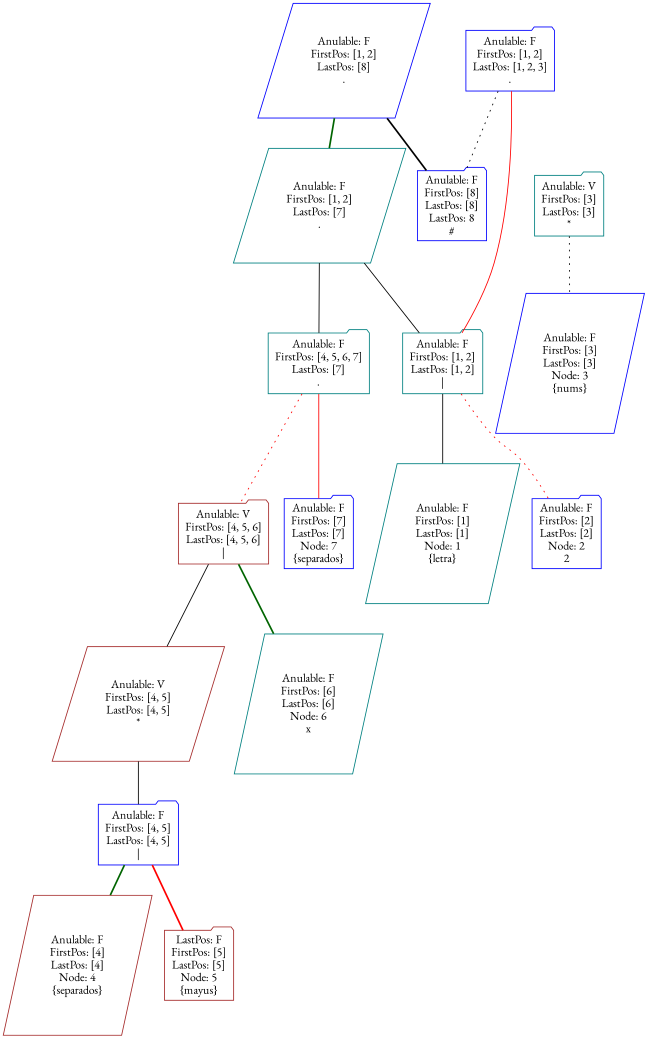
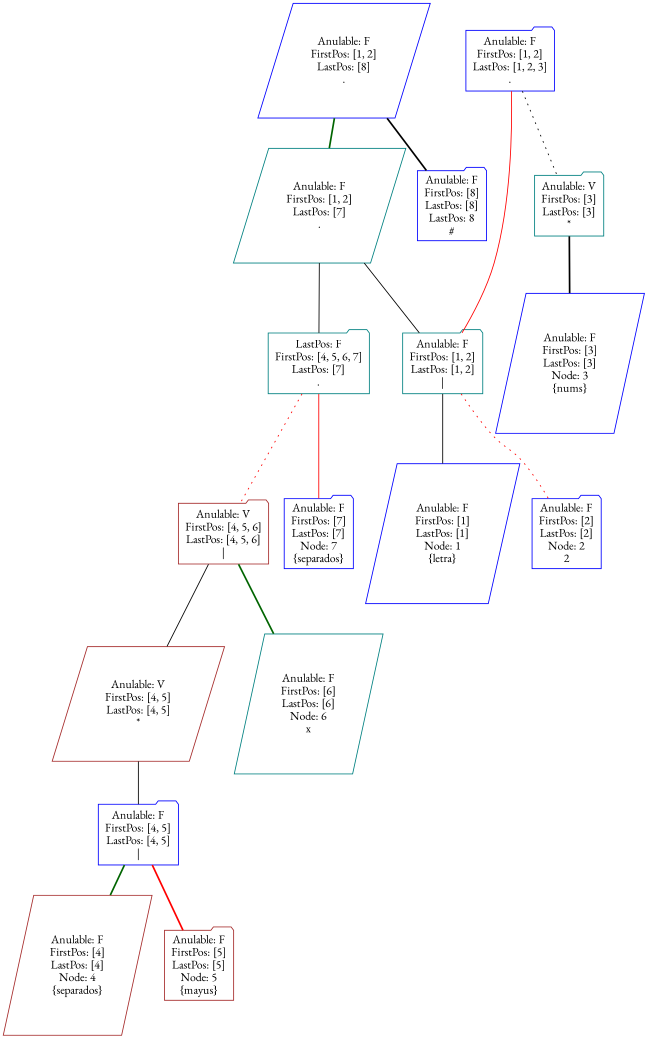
edge "Anulable: F FirstPos: [1, 2] LastPos: [1, 2, 3] ." -- "Anulable: F FirstPos: [8] LastPos: [8] LastPos: 8 #": now "Anulable: F FirstPos: [1, 2] LastPos: [1, 2, 3] ." -- "Anulable: V FirstPos: [3] LastPos: [3] *"
edge "Anulable: V FirstPos: [3] LastPos: [3] *" -- "Anulable: F FirstPos: [3] LastPos: [3] Node: 3 {nums}": style dotted -> bold
node "Anulable: F FirstPos: [4, 5, 6, 7] LastPos: [7] .": label "Anulable: F FirstPos: [4, 5, 6, 7] LastPos: [7] ." -> "LastPos: F FirstPos: [4, 5, 6, 7] LastPos: [7] ."
node "Anulable: F FirstPos: [1] LastPos: [1] Node: 1 {letra}": color teal -> blue
node "LastPos: F FirstPos: [5] LastPos: [5] Node: 5 {mayus}": label "LastPos: F FirstPos: [5] LastPos: [5] Node: 5 {mayus}" -> "Anulable: F FirstPos: [5] LastPos: [5] Node: 5 {mayus}"
